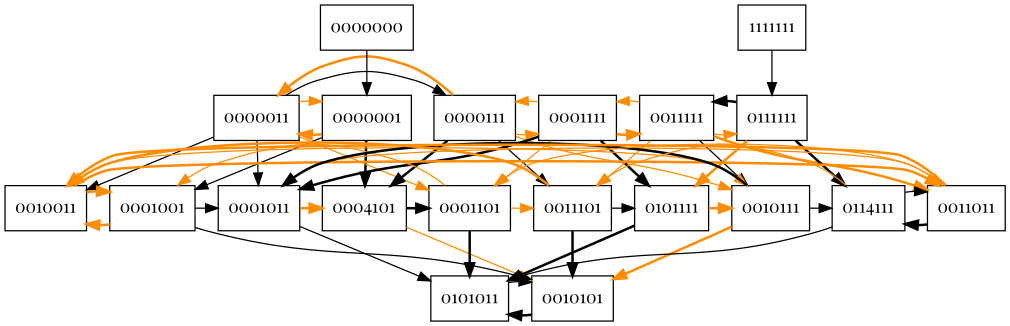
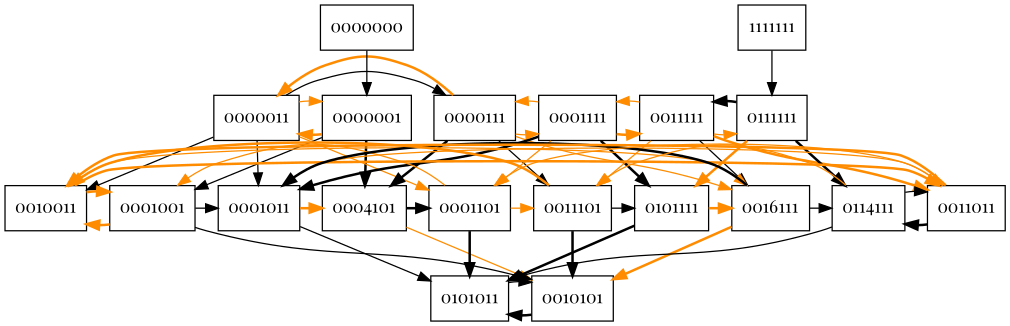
node "0010111": label "0010111" -> "0016111"
